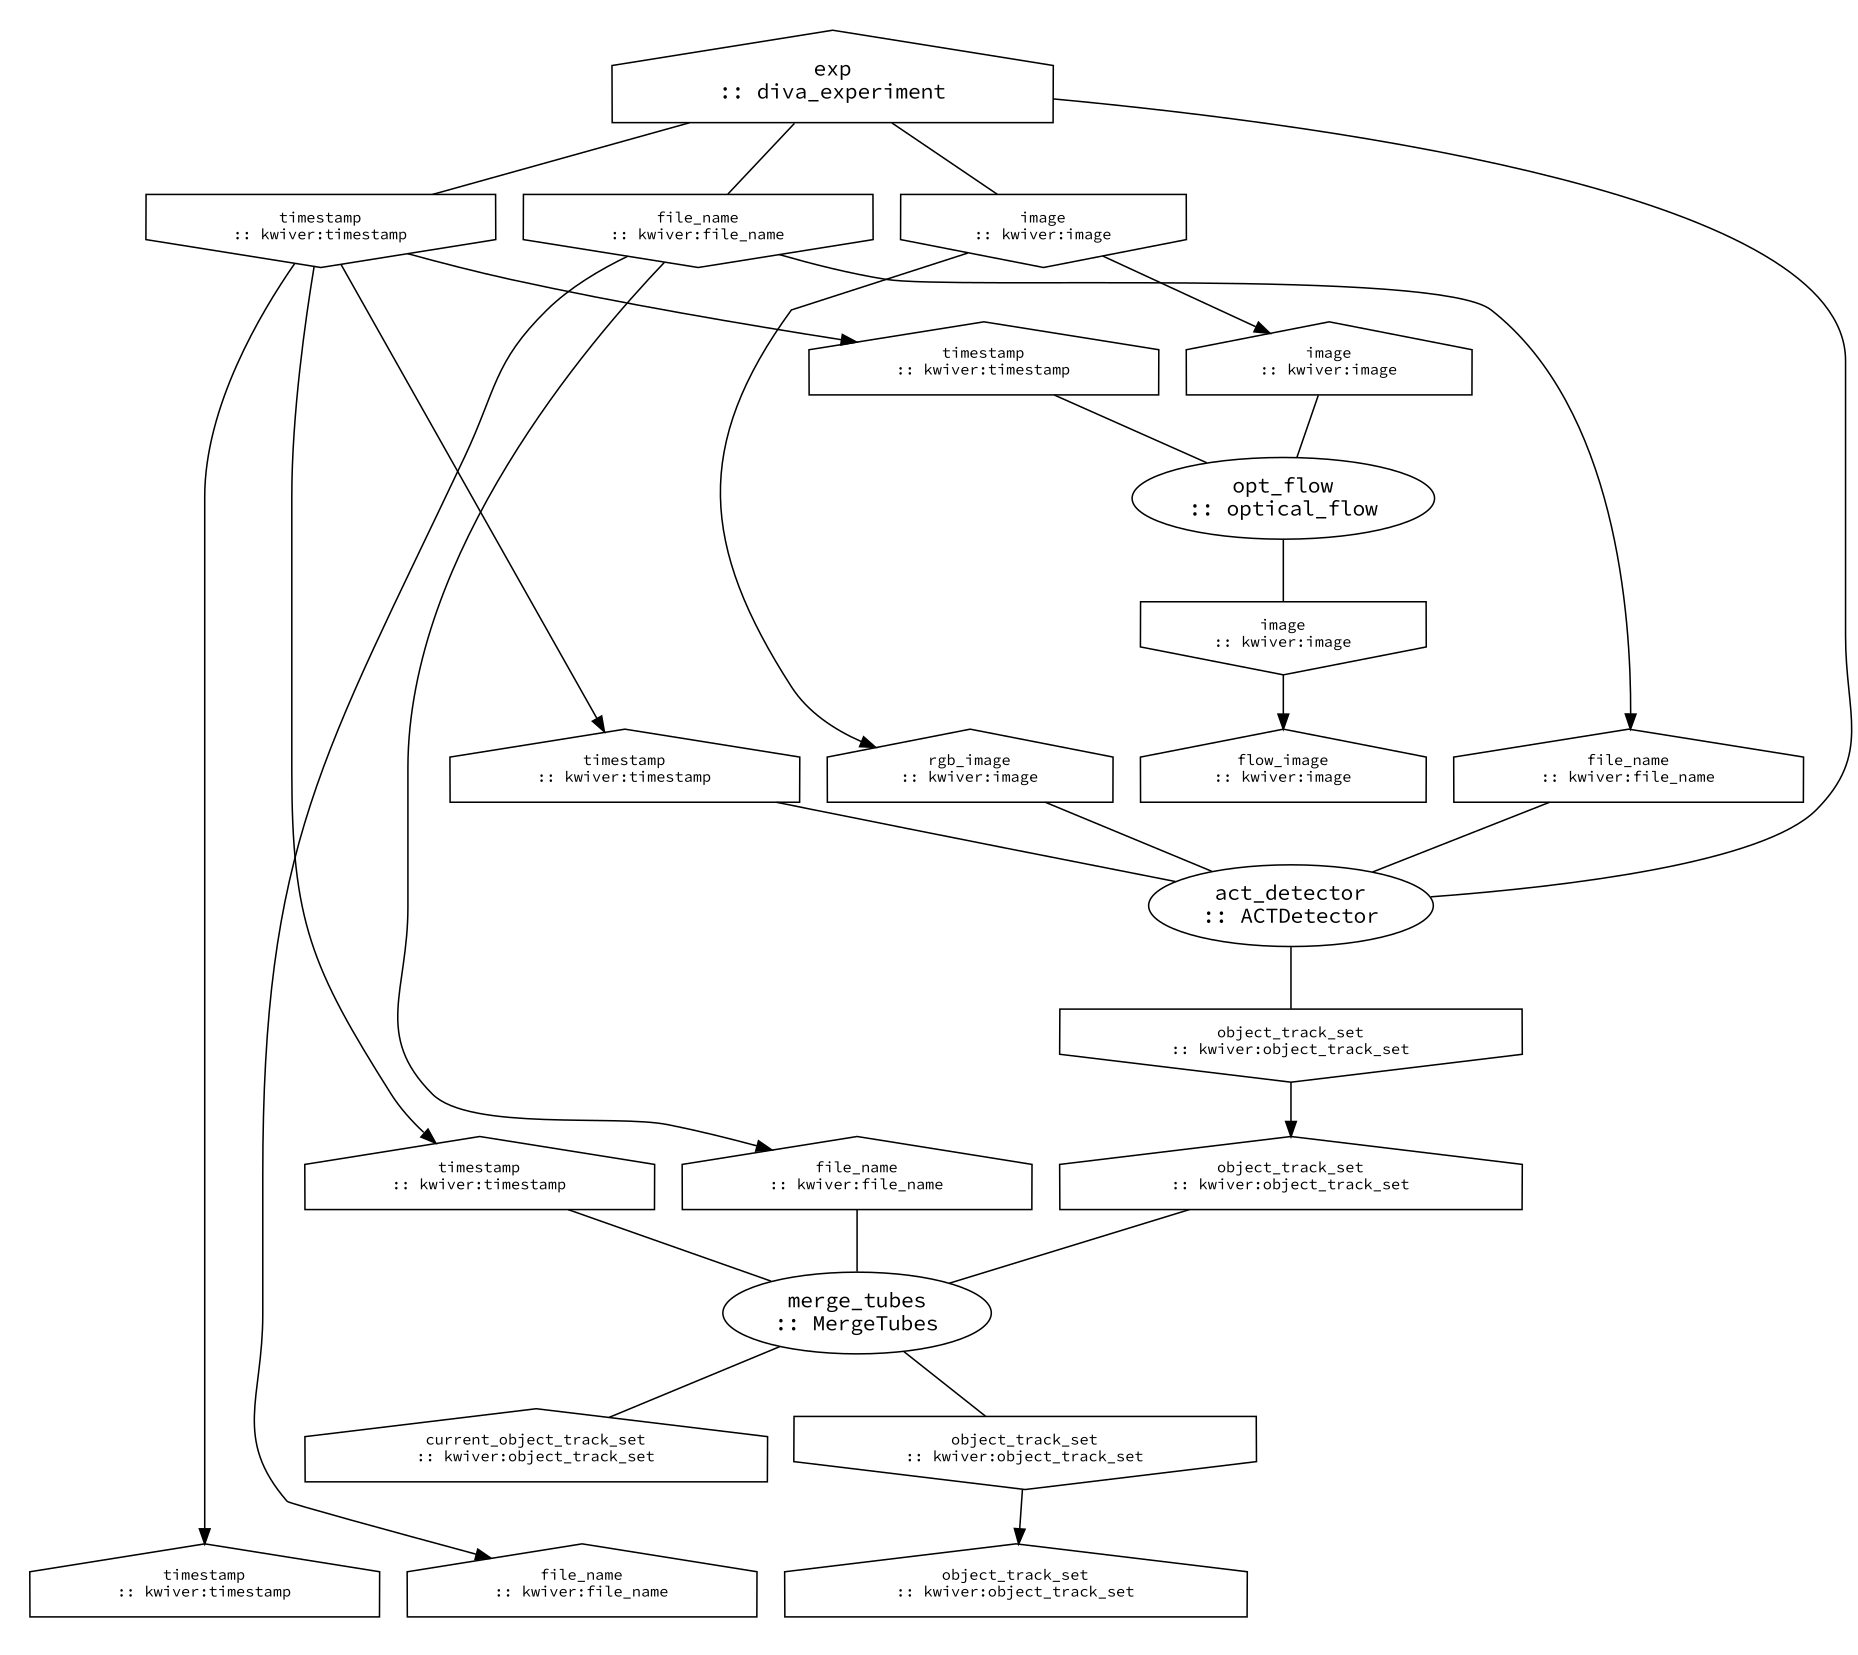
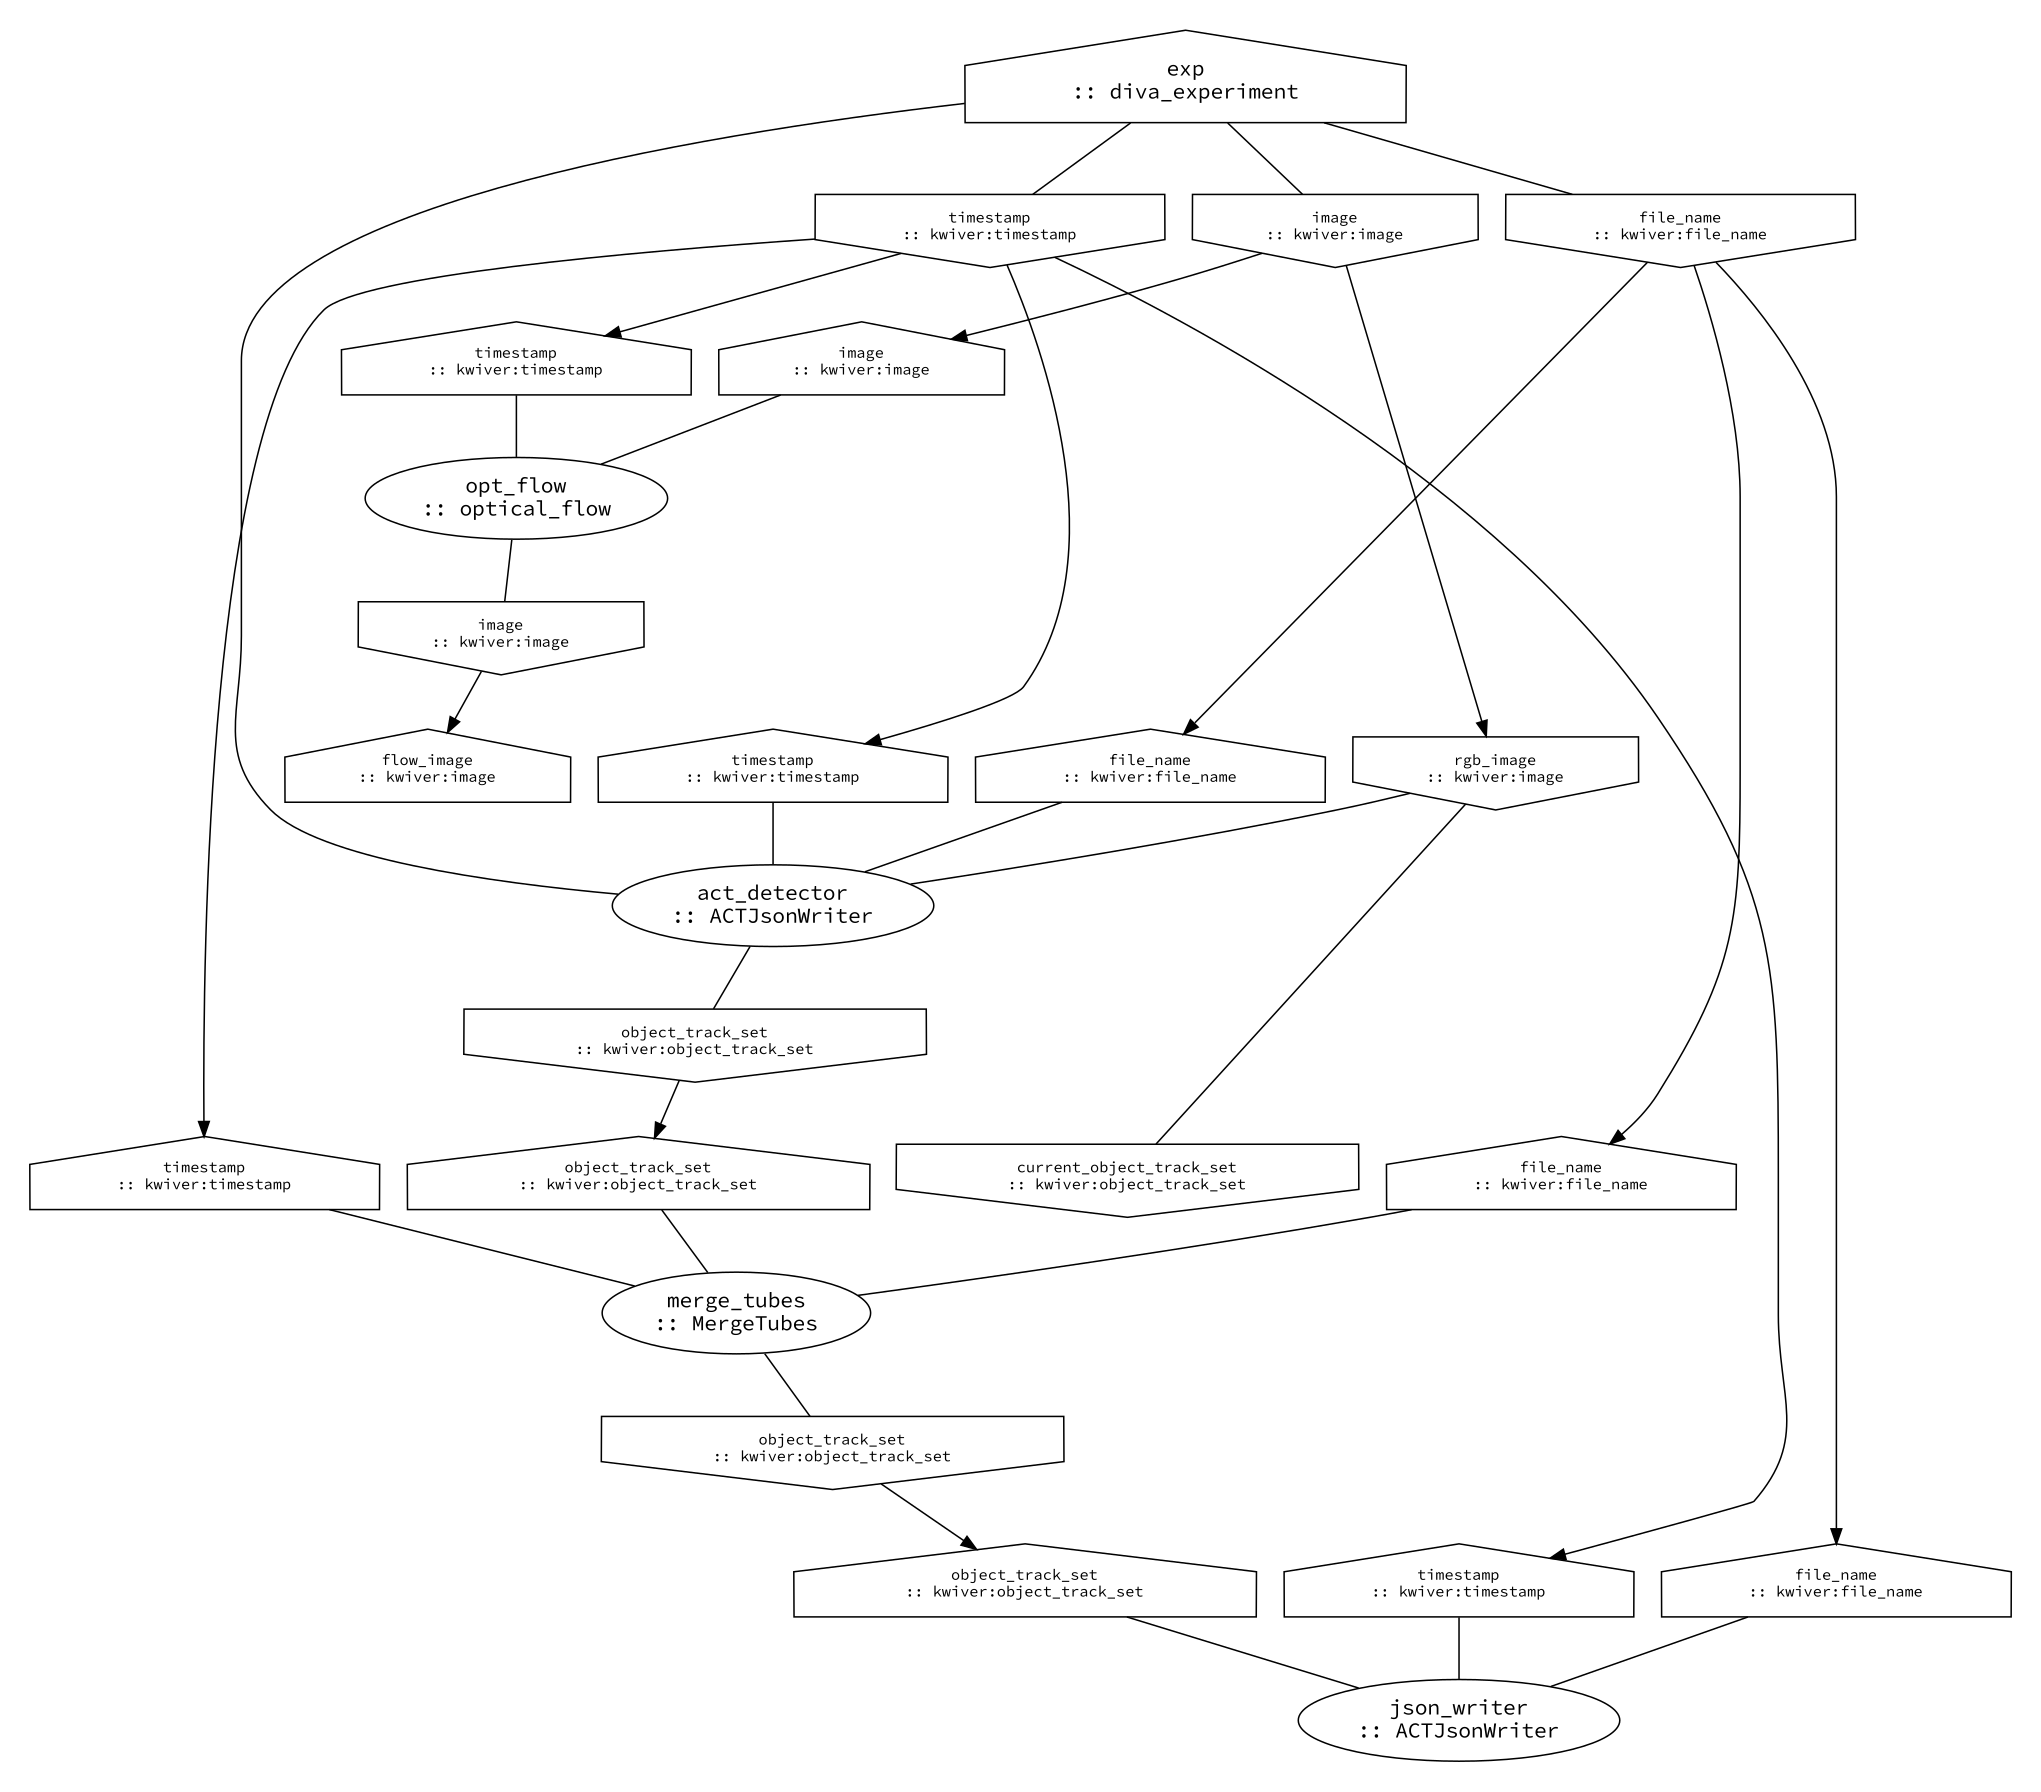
node "rgb_image :: kwiver:image": shape house -> invhouse
node "act_detector :: ACTDetector": label "act_detector :: ACTDetector" -> "act_detector :: ACTJsonWriter"
edge "merge_tubes :: MergeTubes" -- "current_object_track_set :: kwiver:object_track_set": now "rgb_image :: kwiver:image" -- "current_object_track_set :: kwiver:object_track_set"
node "current_object_track_set :: kwiver:object_track_set": shape house -> invhouse
node "json_writer :: ACTJsonWriter": added
